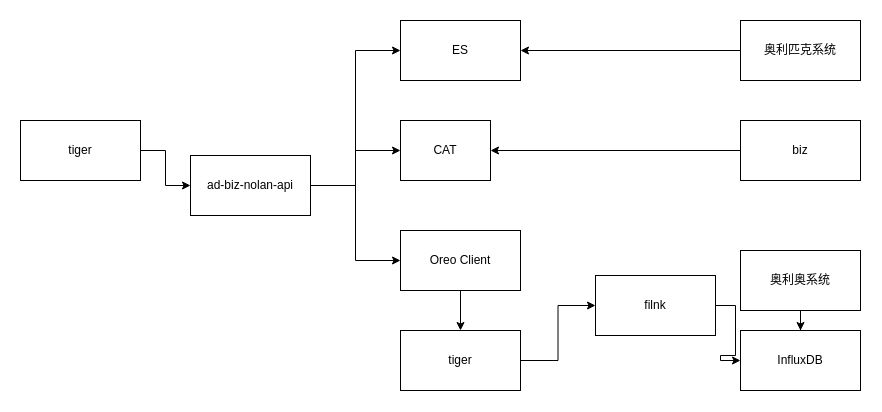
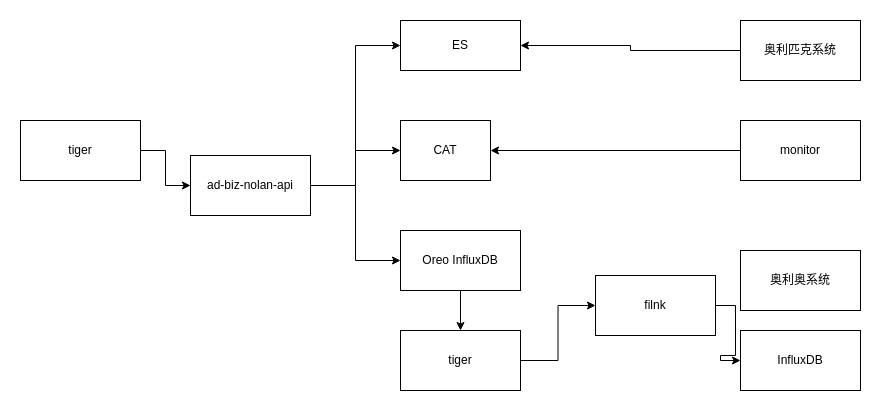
node "ES": size 120x60 -> 120x50
node "biz": label "biz" -> "monitor"
node "Oreo Client": label "Oreo Client" -> "Oreo InfluxDB"
edge "奥利奥系统" -> "InfluxDB": removed
